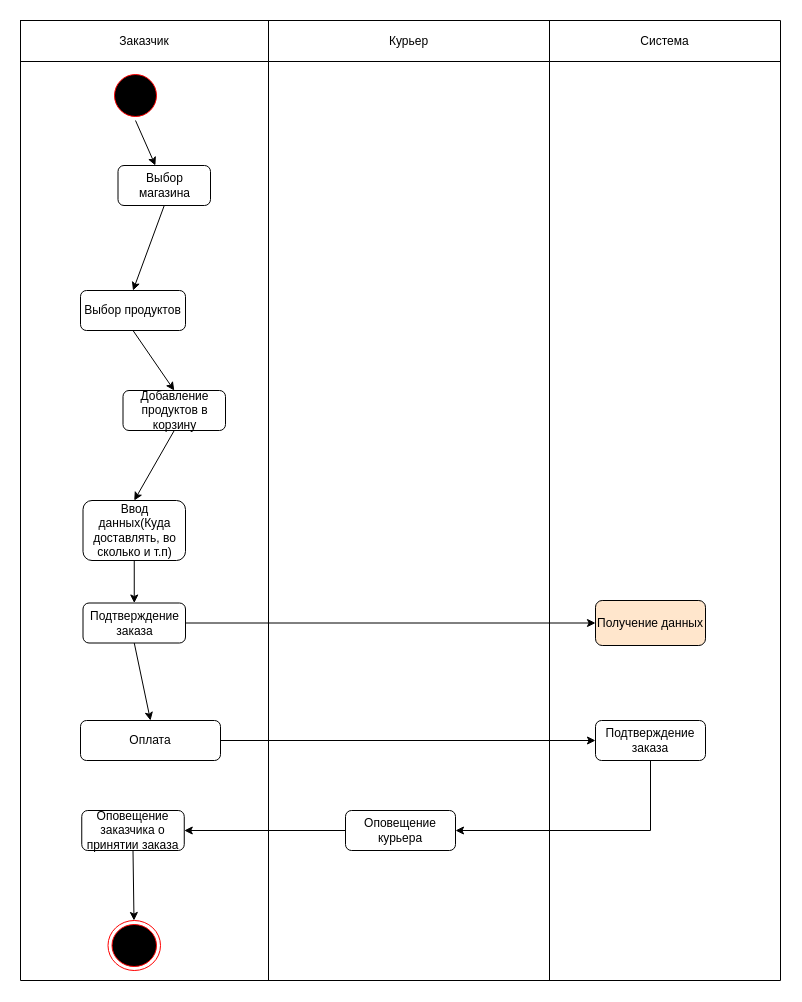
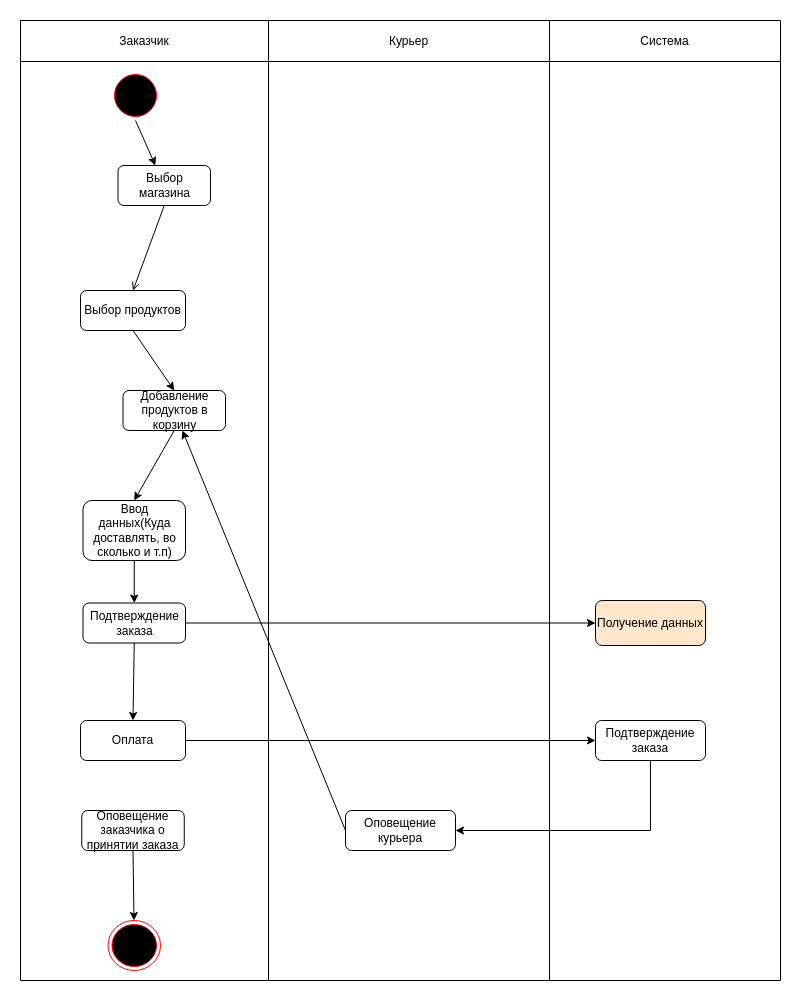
edge "Выбор магазина" -> "Выбор продуктов": arrowhead classic -> open
node "Оплата": size 140x40 -> 105x40
edge "Оповещение курьера" -> "Оповещение заказчика о принятии заказа": now "Оповещение курьера" -> "Добавление продуктов в корзину"
